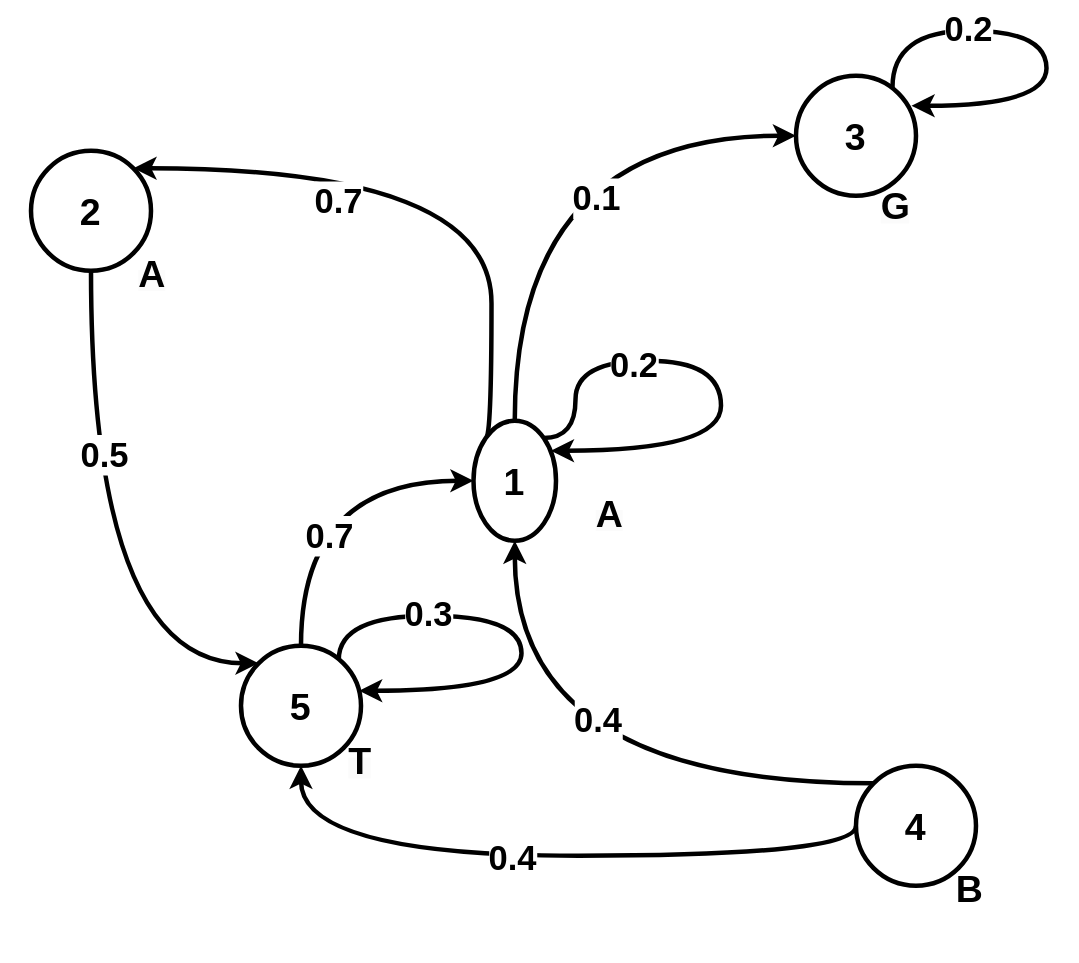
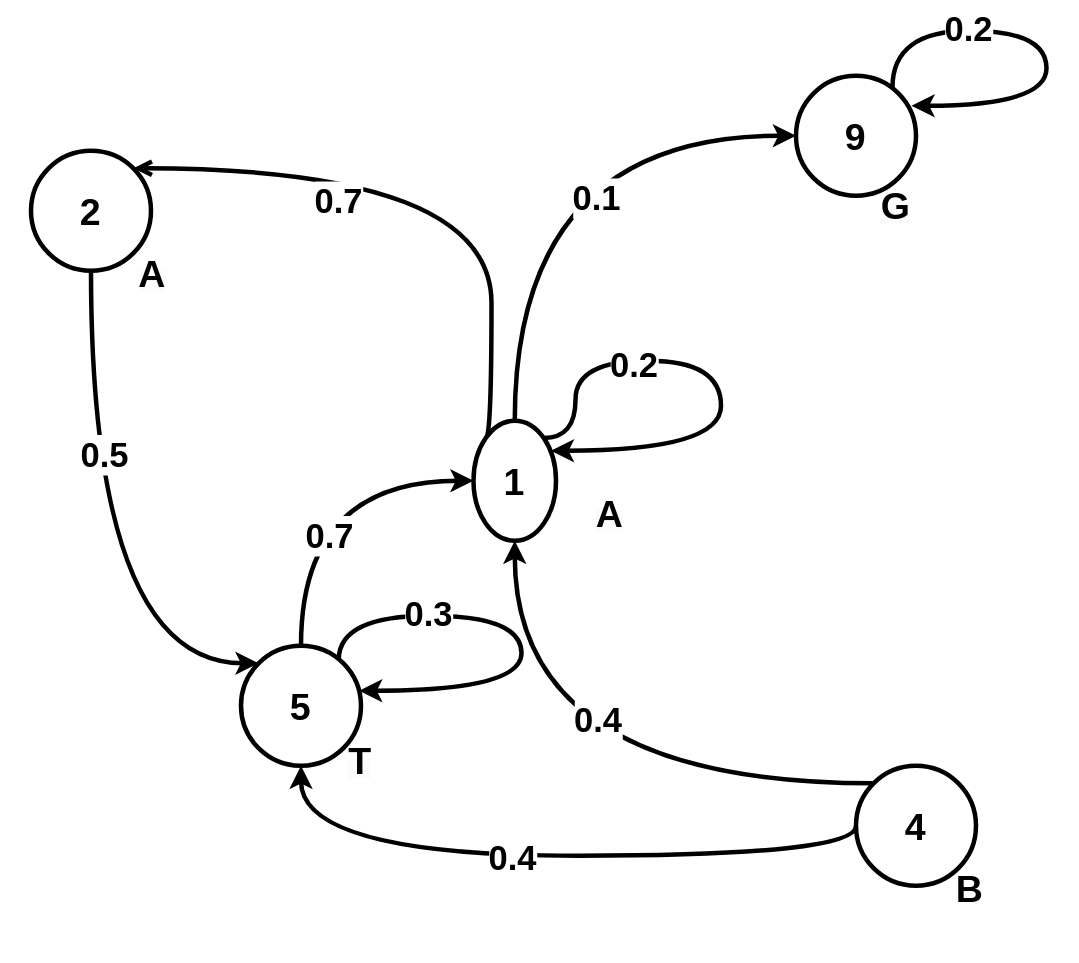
node "3": label "3" -> "9"
edge "1" -> "2": arrowhead classic -> open
